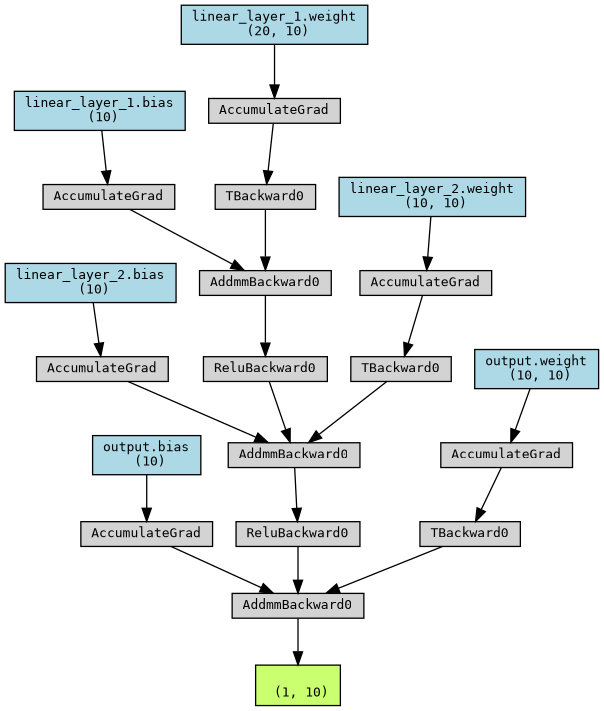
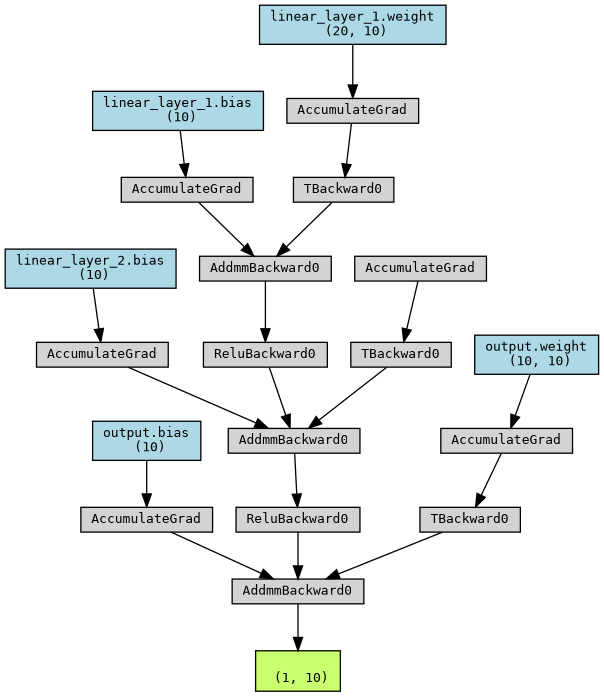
node "linear_layer_2.weight (10, 10)": removed
